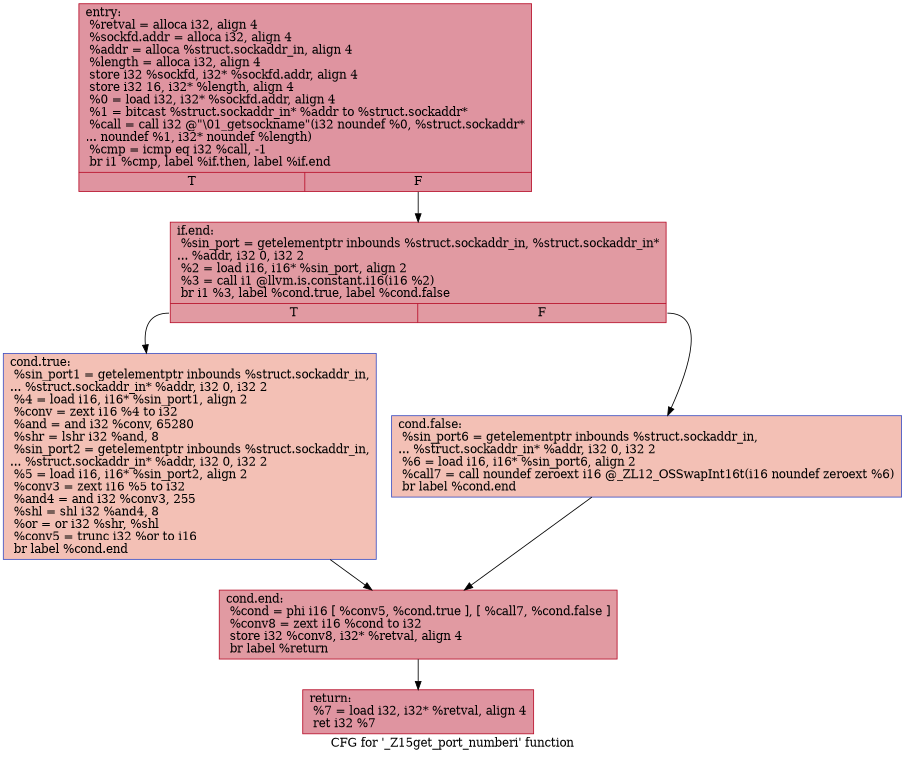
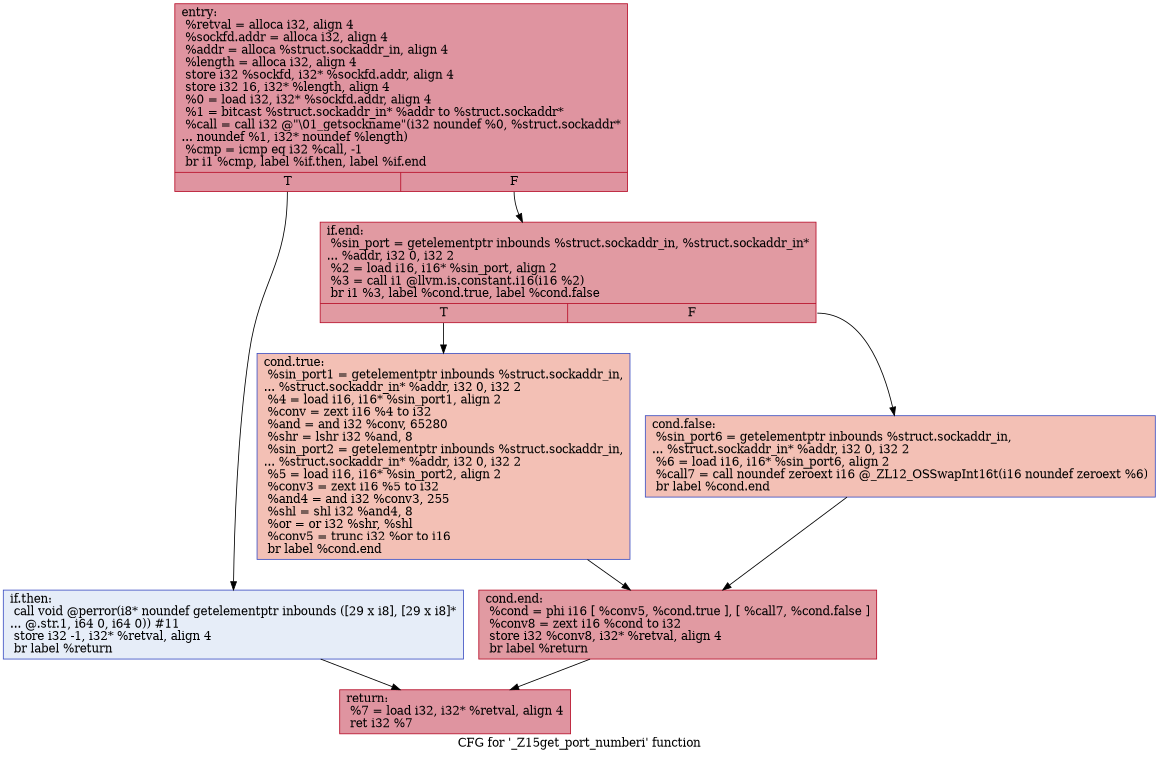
node "if.then:": added
